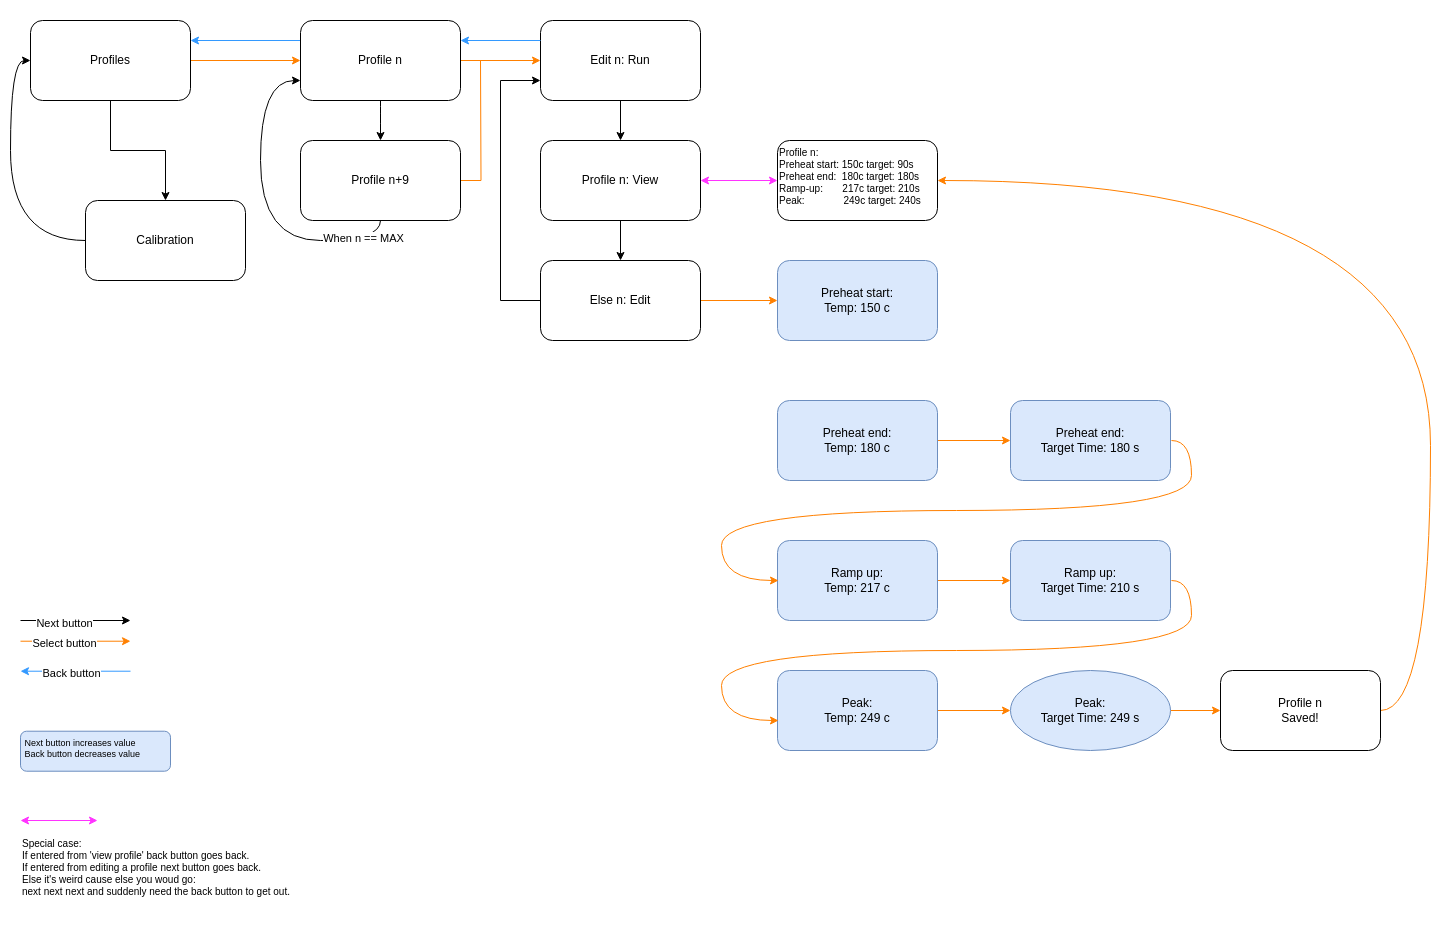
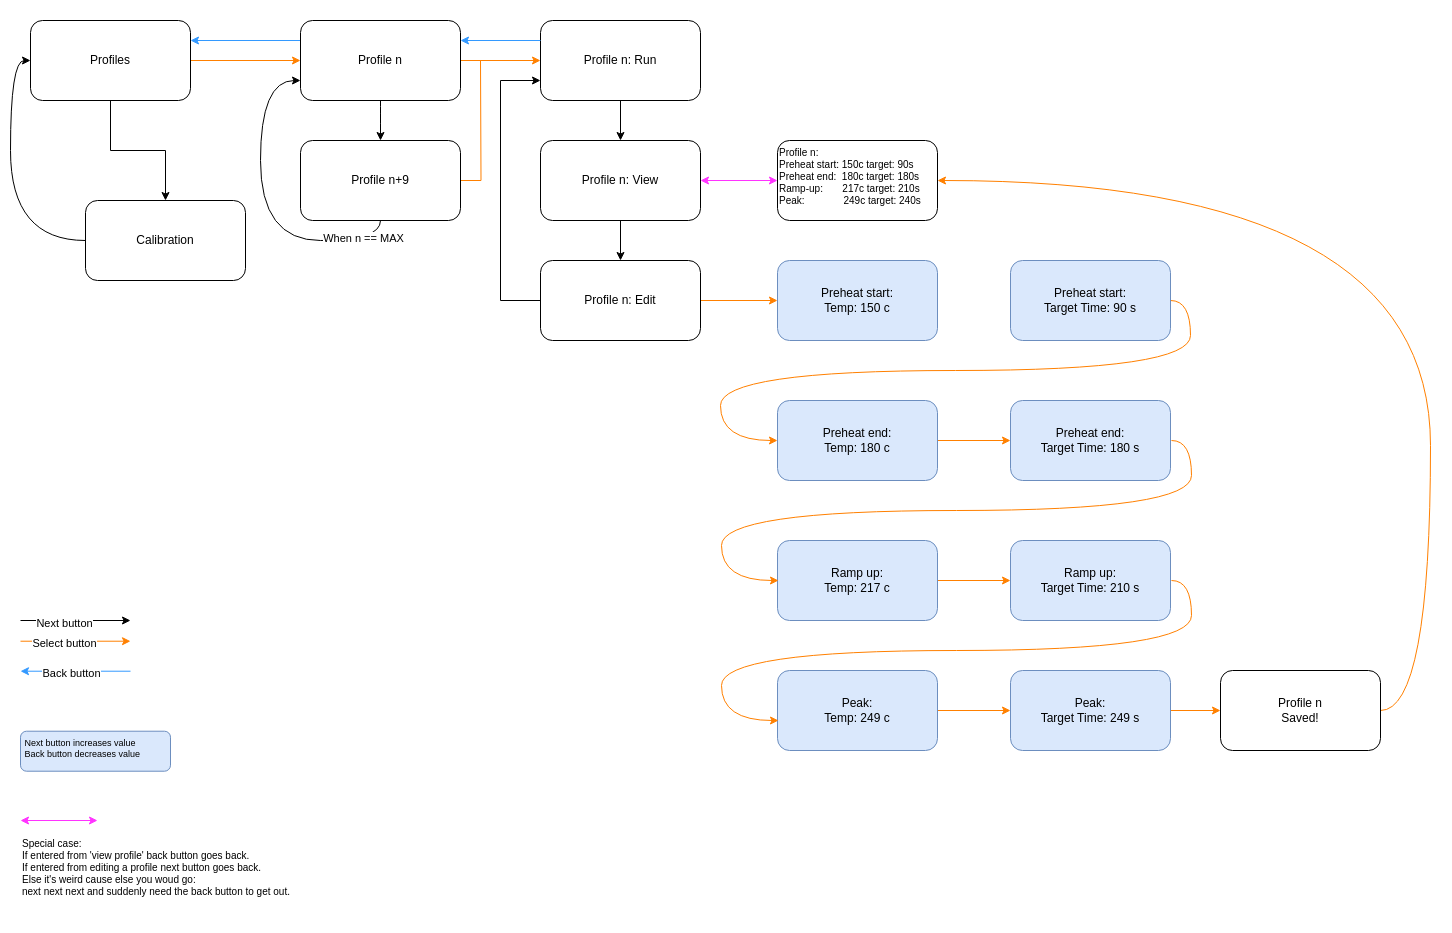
node "Edit n: Run": label "Edit n: Run" -> "Profile n: Run"
node "Else n: Edit": label "Else n: Edit" -> "Profile n: Edit"
node "Preheat start: Target Time: 90 s": added
edge "Preheat start: Target Time: 90 s" -> "Preheat end: Temp: 180 c": added
node "Peak: Target Time: 249 s": shape ellipse -> rounded rectangle
